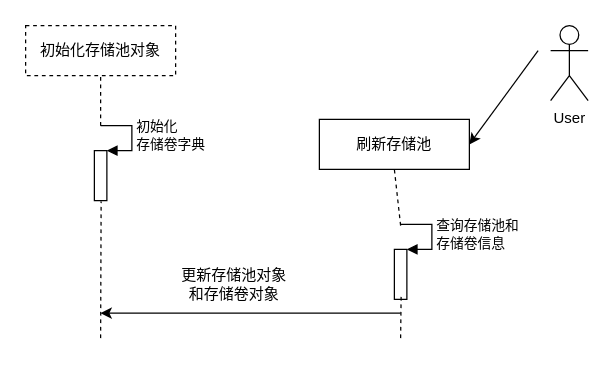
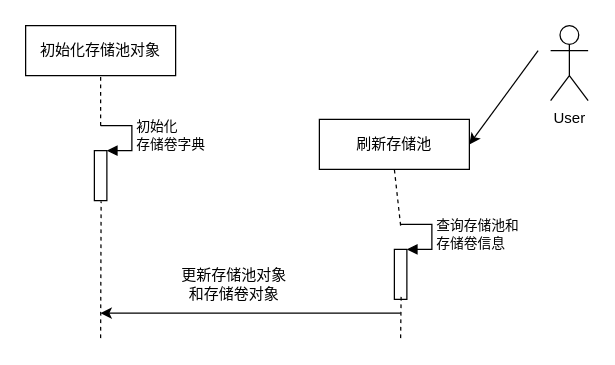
node "初始化存储池对象": style dashed -> solid
